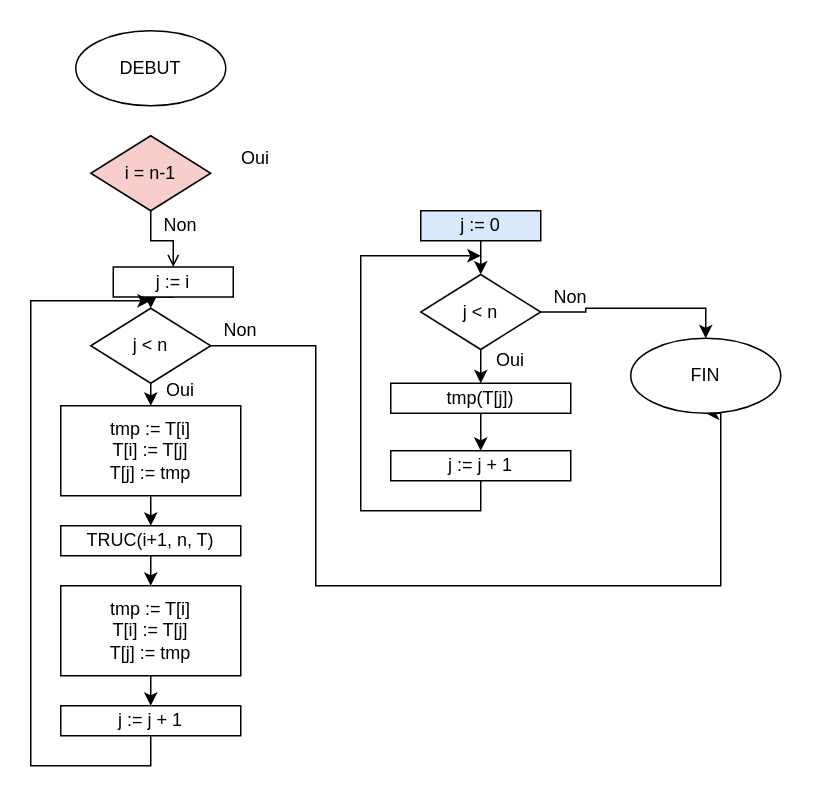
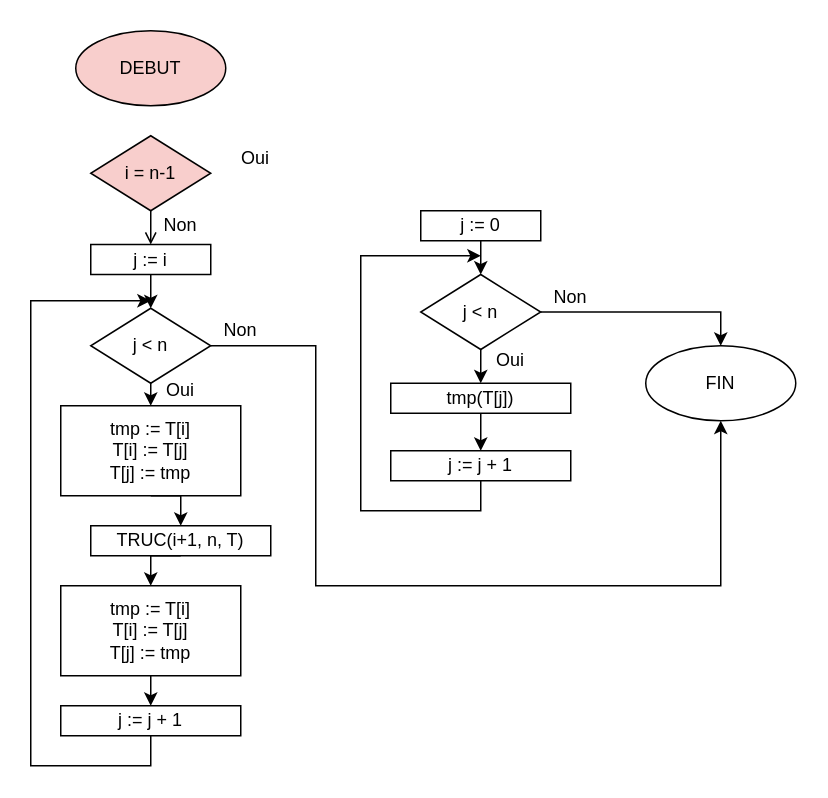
node "DEBUT": fillcolor #ffffff -> #f8cecc
node "j := 0": fillcolor #dae8fc -> #ffffff
node "j := i": moved (173, 282) -> (151, 260)
node "FIN": moved (706, 376) -> (721, 383)
node "TRUC(i+1, n, T)": moved (151, 541) -> (181, 541)
